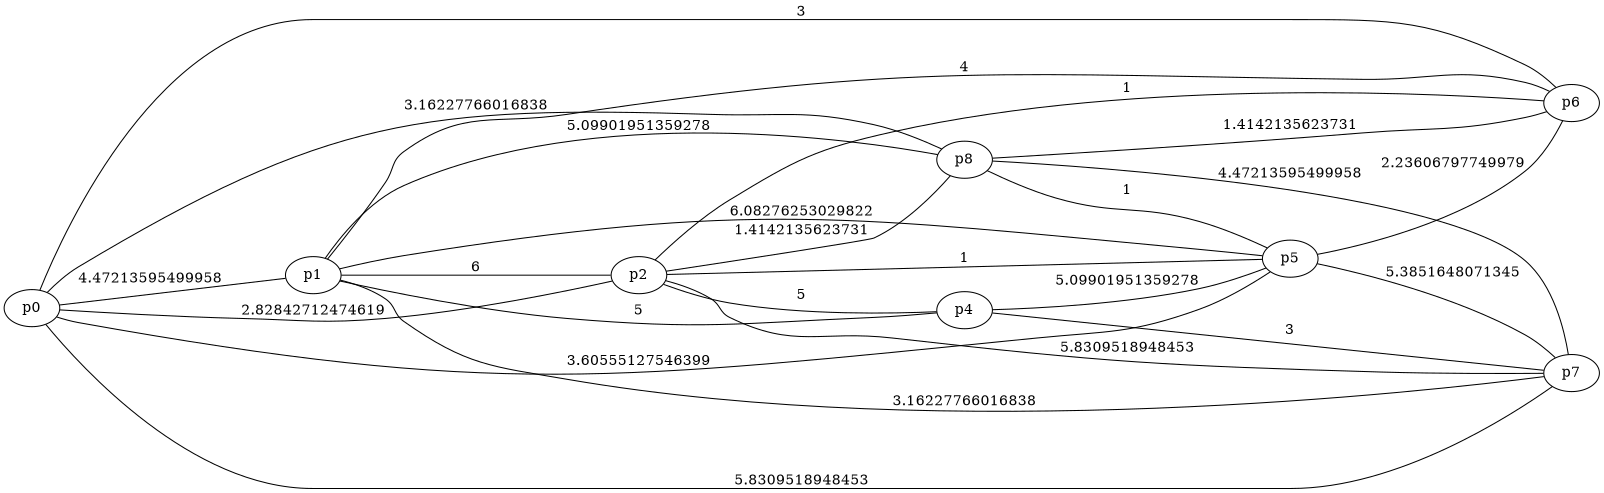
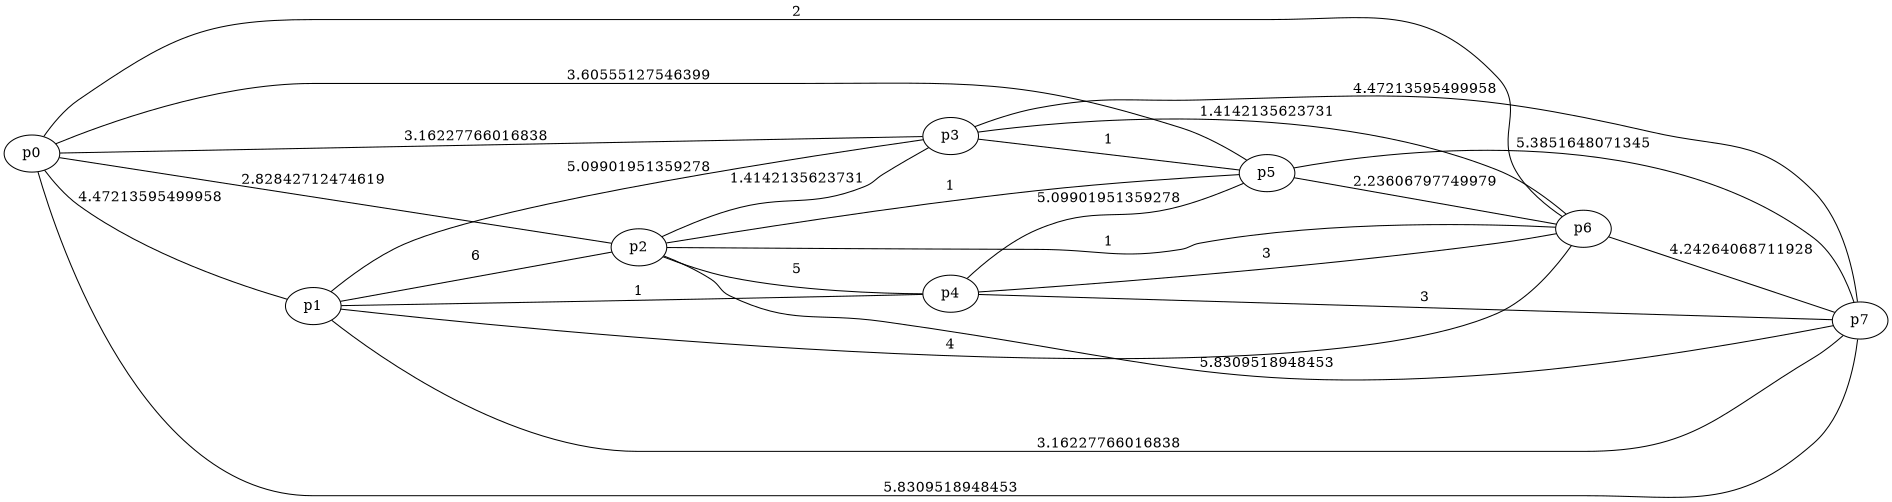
edge "p6" -- "p0": label "3" -> "2"
node "p8": label "p8" -> "p3"
edge "p5" -- "p1": removed, label "6.08276253029822"
edge "p6" -- "p4": added, label "3"
edge "p6" -- "p7": added, label "4.24264068711928"
edge "p1" -- "p4": label "5" -> "1"
